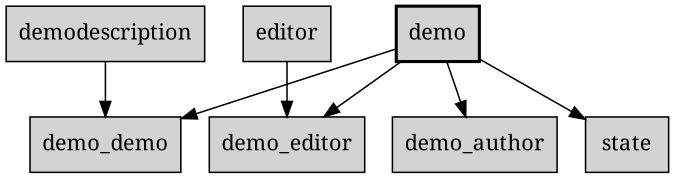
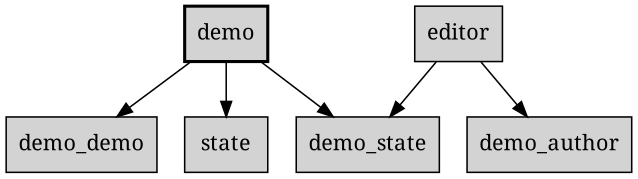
node "demodescription": removed
edge "demo" -> "demo_author": now "editor" -> "demo_author"
node "demo_editor": label "demo_editor" -> "demo_state"
